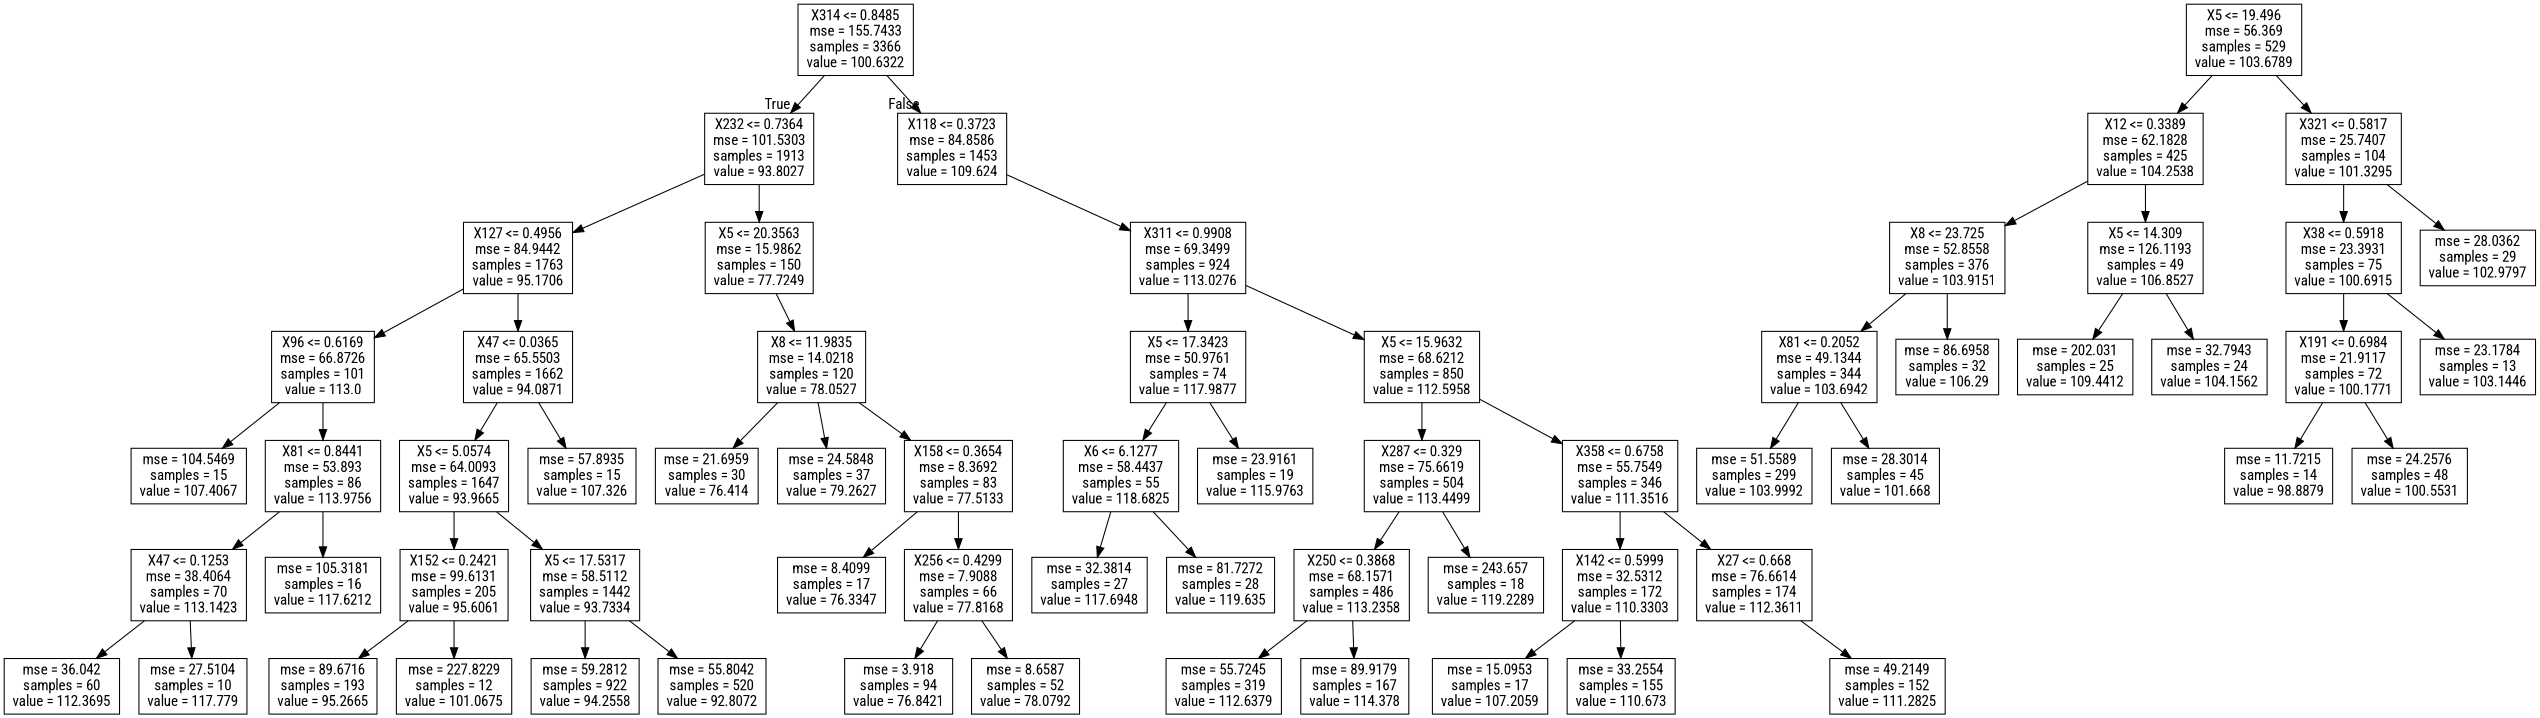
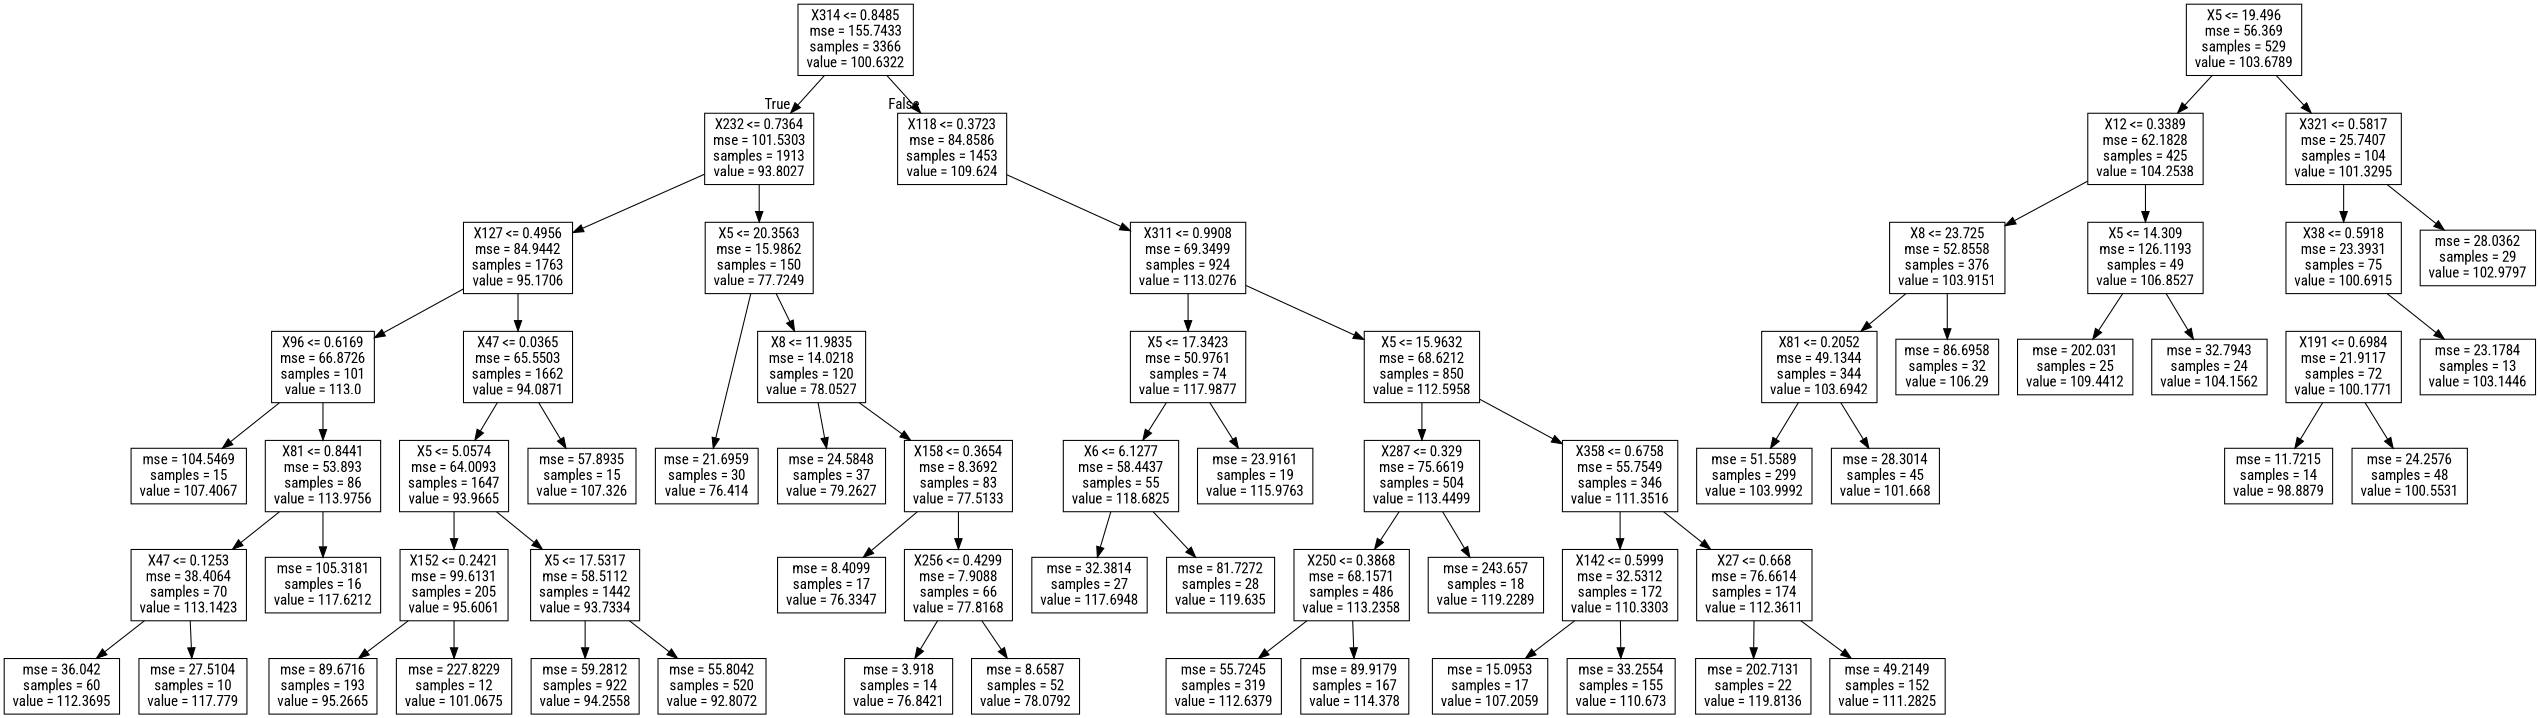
edge "X38 <= 0.5918 mse = 23.3931 samples = 75 value = 100.6915" -> "X191 <= 0.6984 mse = 21.9117 samples = 72 value = 100.1771": removed
edge "X8 <= 11.9835 mse = 14.0218 samples = 120 value = 78.0527" -> "mse = 21.6959 samples = 30 value = 76.414": now "X5 <= 20.3563 mse = 15.9862 samples = 150 value = 77.7249" -> "mse = 21.6959 samples = 30 value = 76.414"
node "mse = 3.918 samples = 94 value = 76.8421": label "mse = 3.918 samples = 94 value = 76.8421" -> "mse = 3.918 samples = 14 value = 76.8421"
node "mse = 202.7131 samples = 22 value = 119.8136": added
